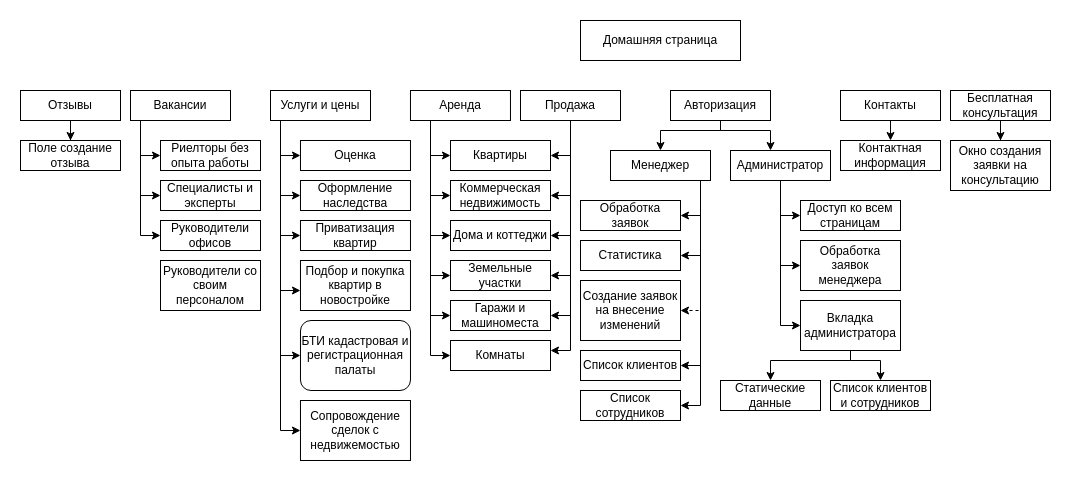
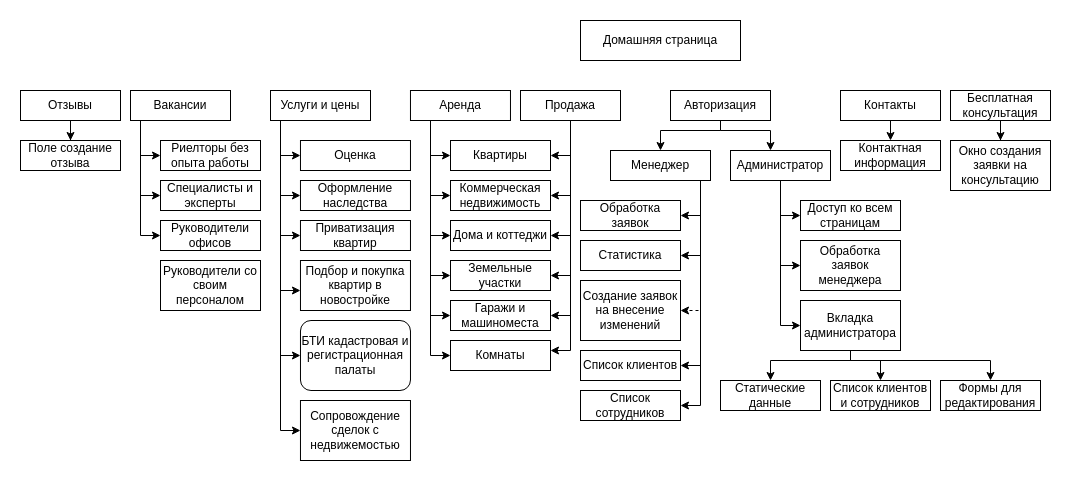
edge "Вкладка администратора" -> "Формы для редактирования": added
node "Формы для редактирования": added
